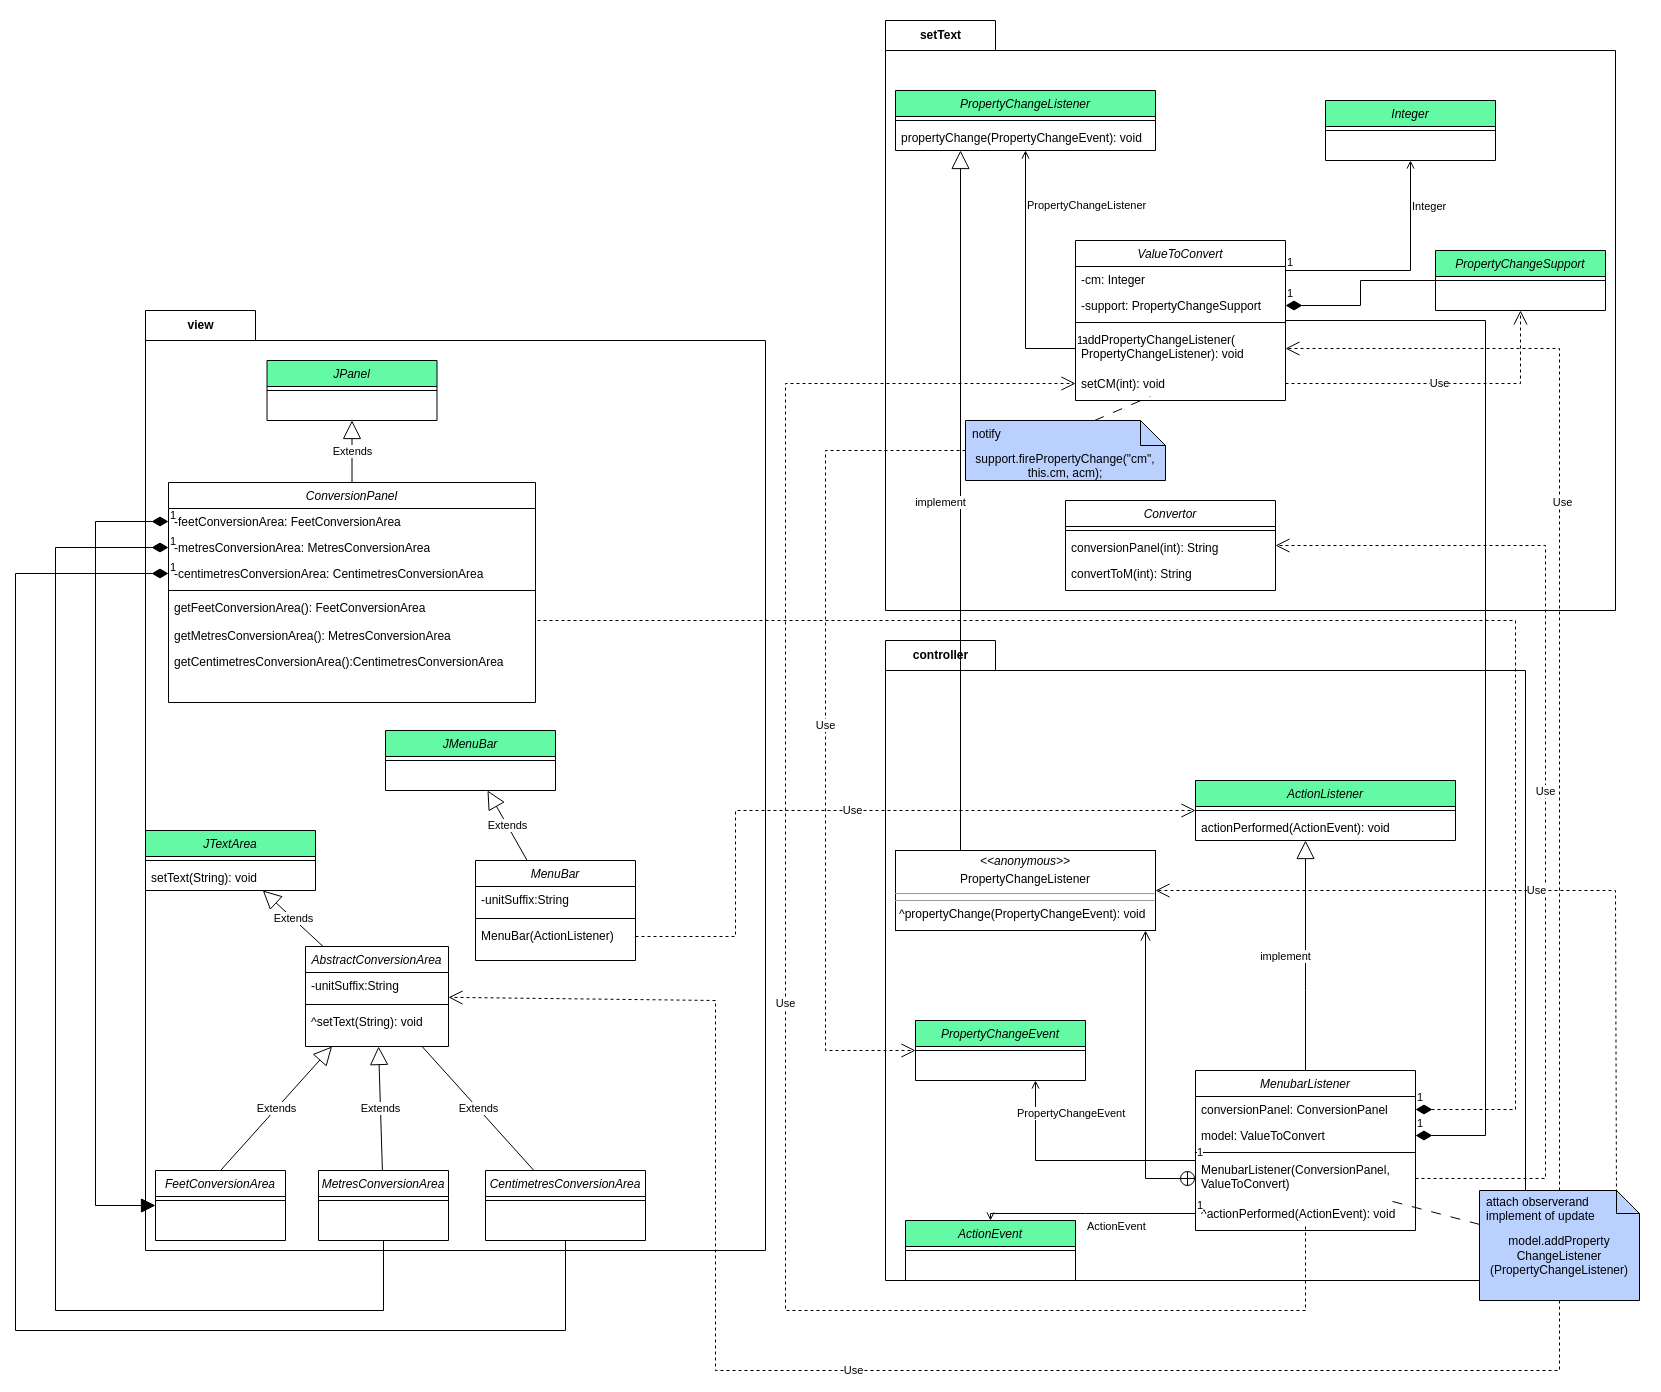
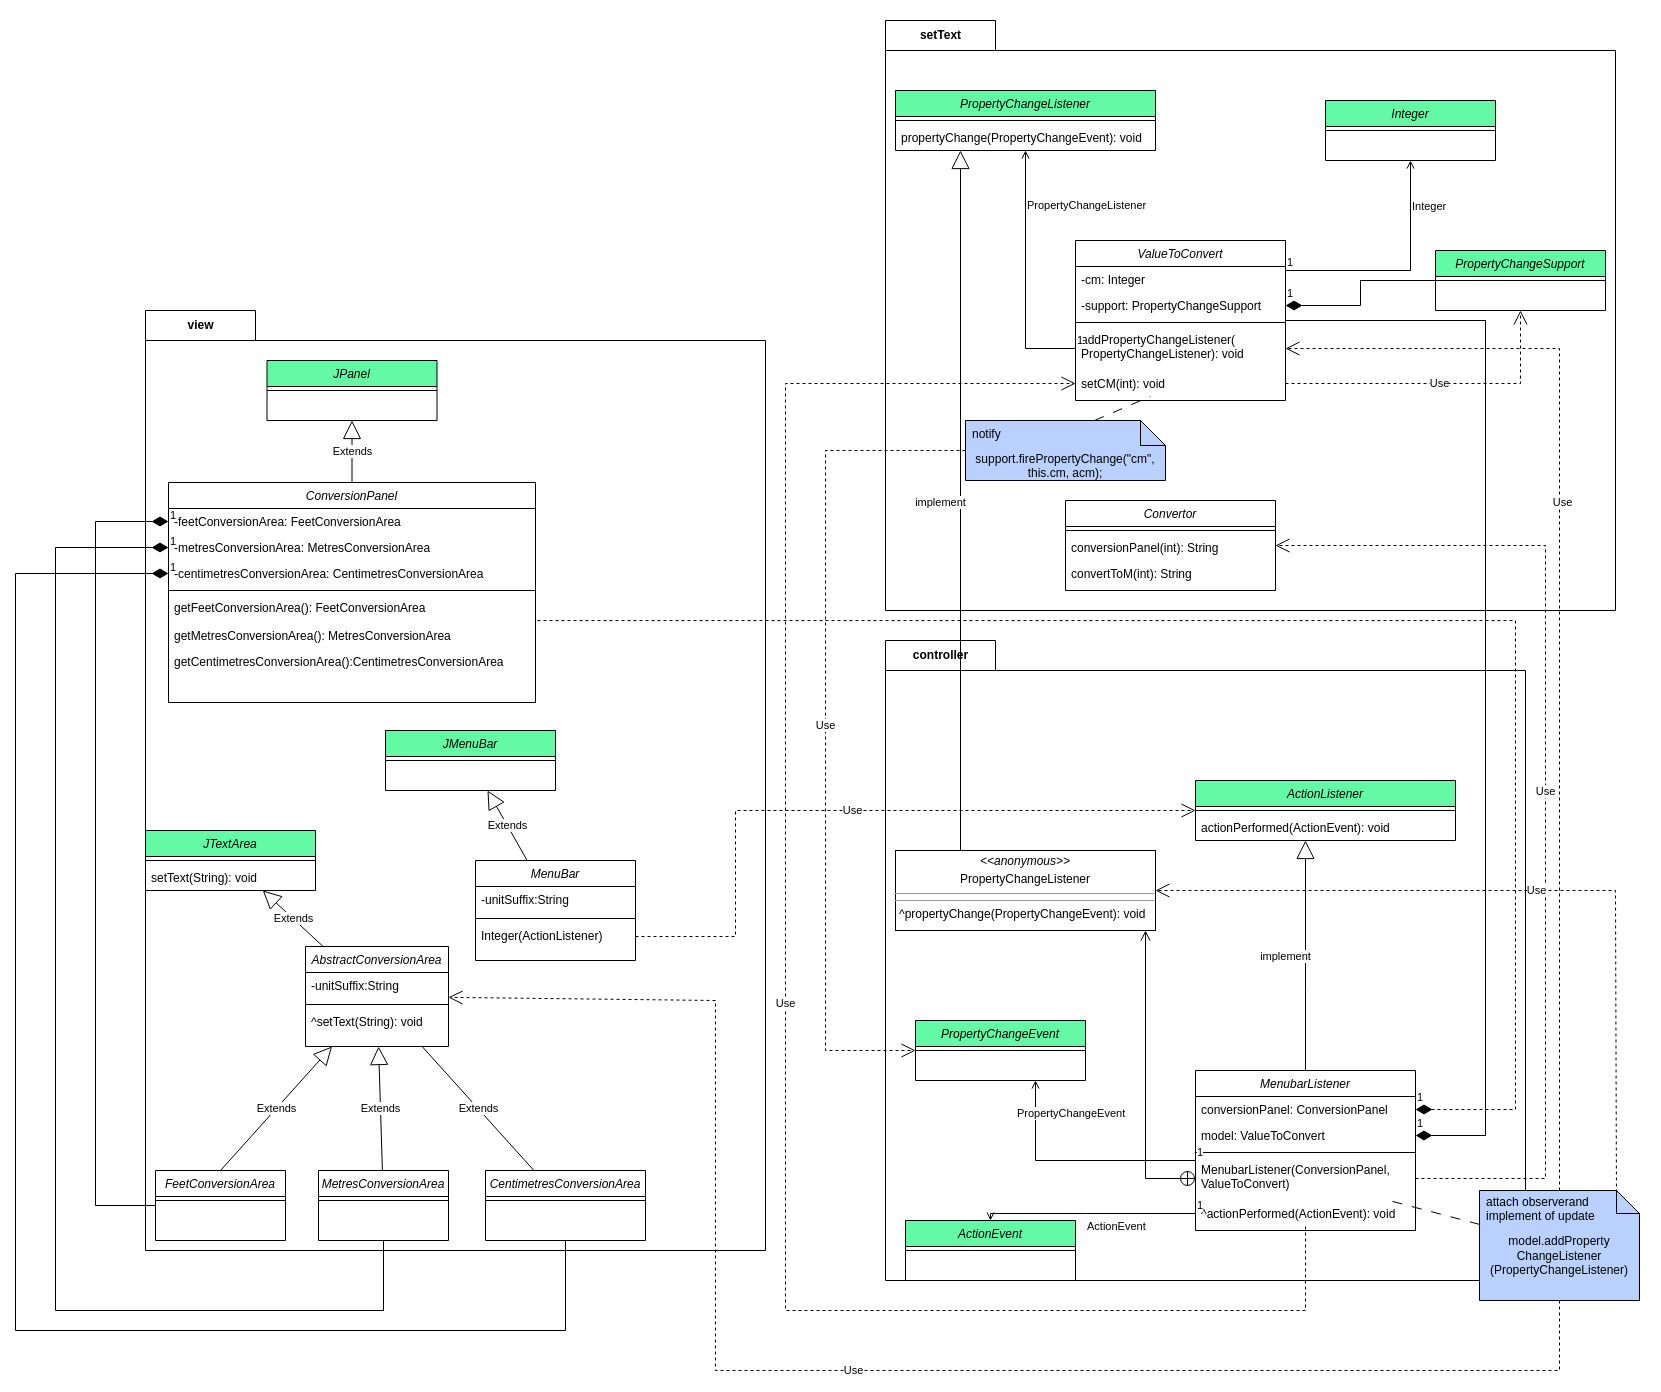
node "MenuBar(ActionListener)": label "MenuBar(ActionListener)" -> "Integer(ActionListener)"
edge "-feetConversionArea: FeetConversionArea" -- "FeetConversionArea": arrowhead block -> none
